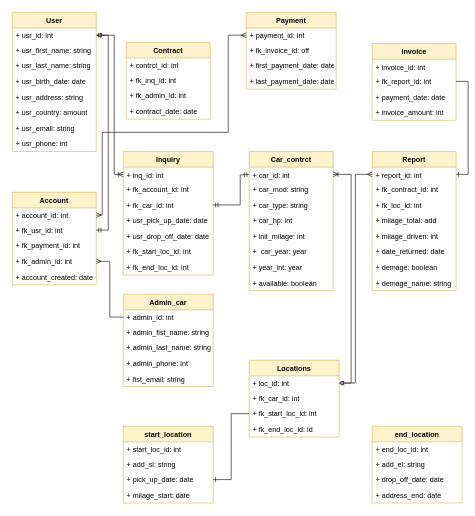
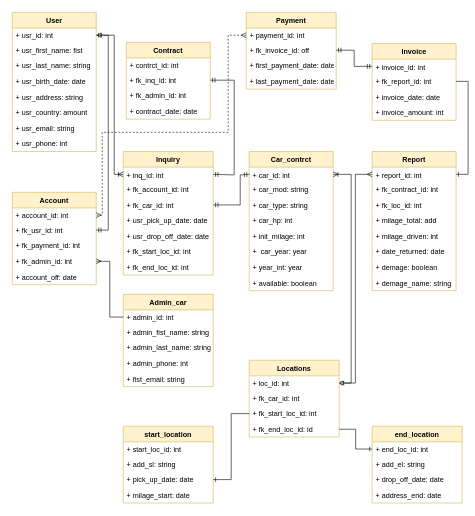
node "+ usr_first_name: string": label "+ usr_first_name: string" -> "+ usr_first_name: fist"
edge "+ fk_invoice_id: off" -- "+ invoice_id: int": added
node "+ payment_date: date": label "+ payment_date: date" -> "+ invoice_date: date"
edge "+ fk_inq_id: int" -- "+ inq_id: int": added
edge "+ payment_id: int" -- "+ account_id: int": style solid -> dashed
node "+ account_created: date": label "+ account_created: date" -> "+ account_off: date"
edge "+ fk_end_loc_id: id" -> "+ end_loc_id: int": added
